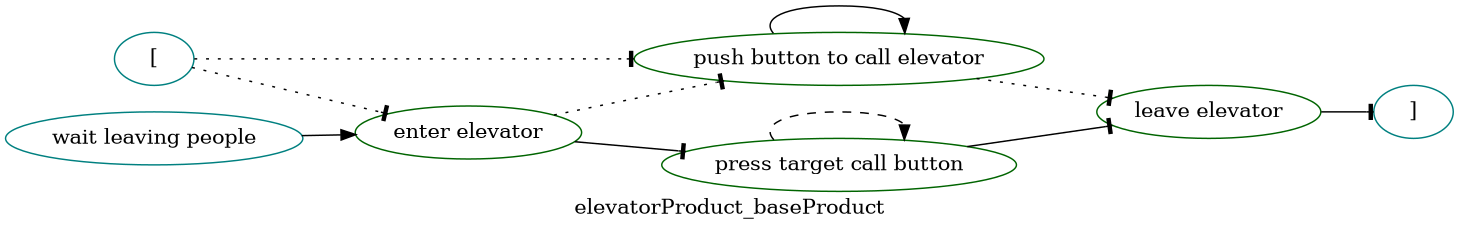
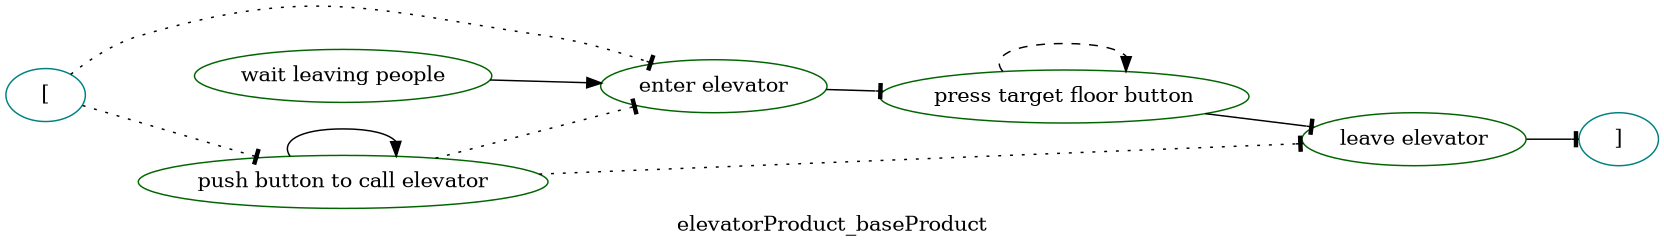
edge "enter elevator" -> "push button to call elevator": reversed
node "wait leaving people": color teal -> darkgreen
node "press target call button": label "press target call button" -> "press target floor button"
